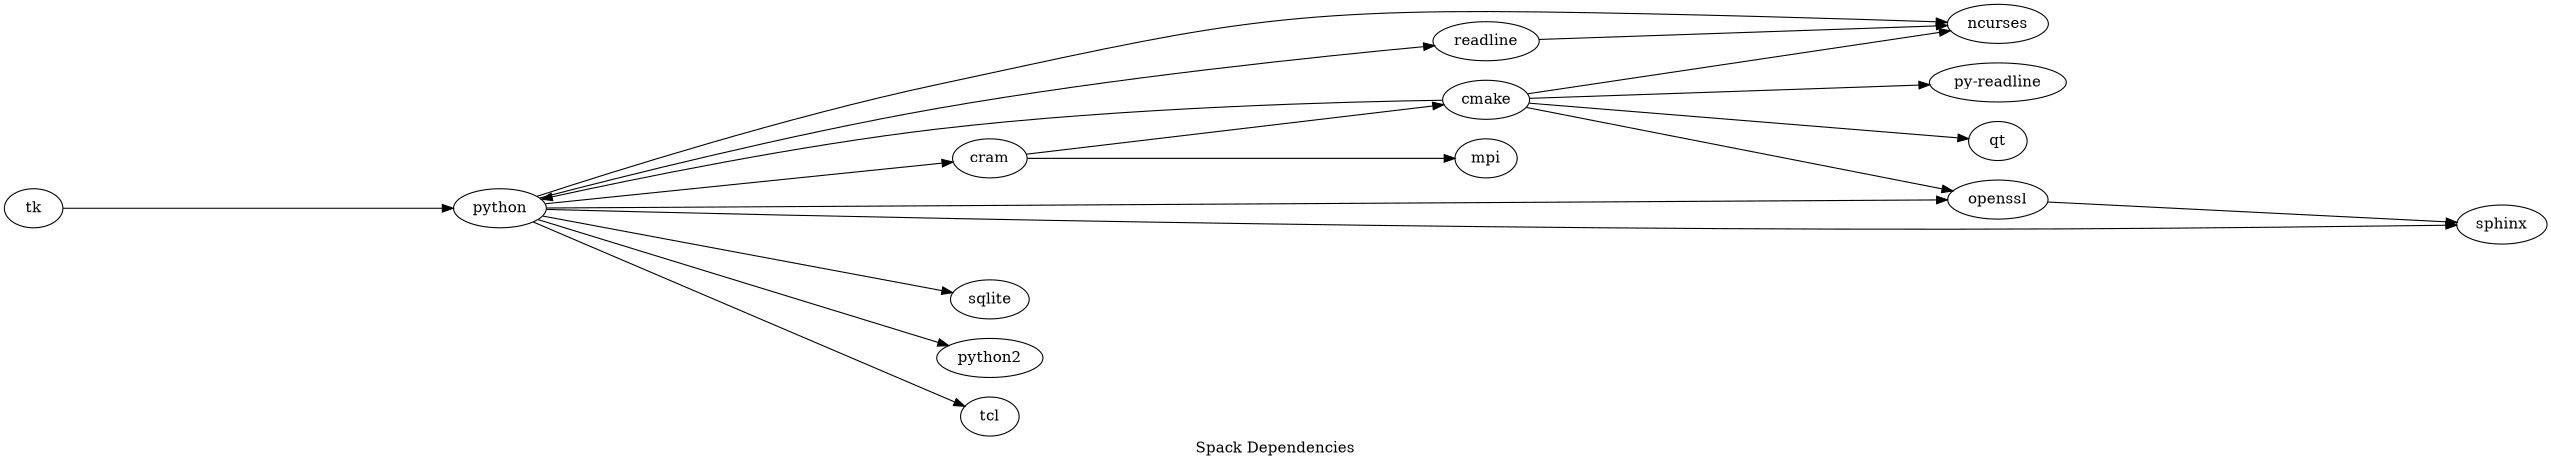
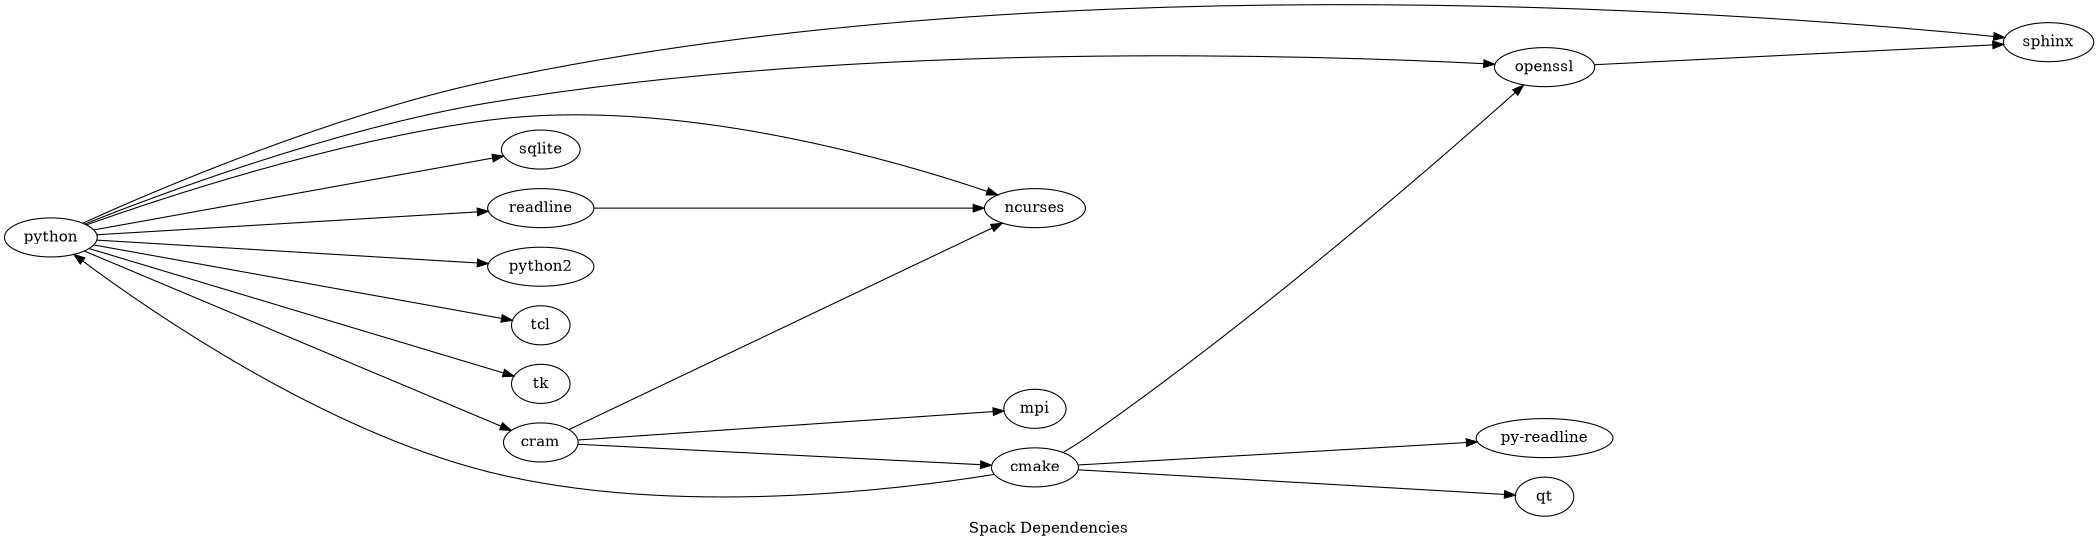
edge "cmake" -> "ncurses": now "cram" -> "ncurses"
edge "tk" -> "python": reversed
